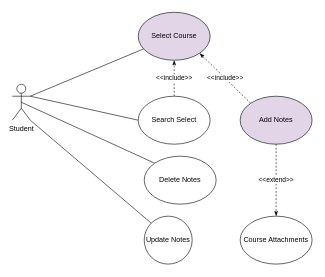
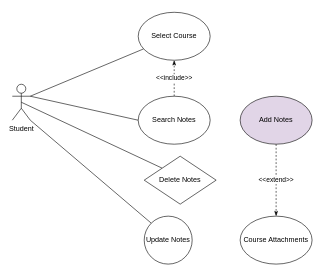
node "Select Course": fillcolor #e1d5e7 -> #ffffff
edge "Add Notes" -> "Select Course": removed, label "<<include>>"
node "Search Select": label "Search Select" -> "Search Notes"
node "Delete Notes": shape ellipse -> diamond
